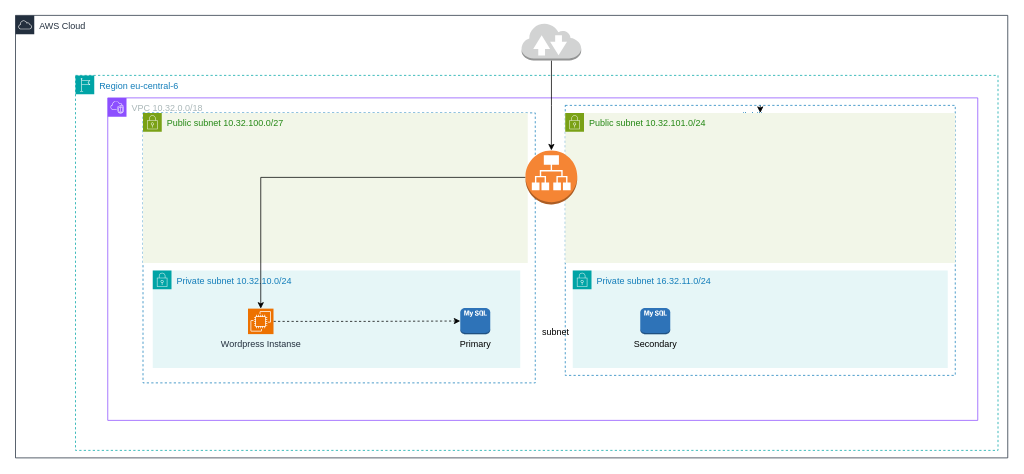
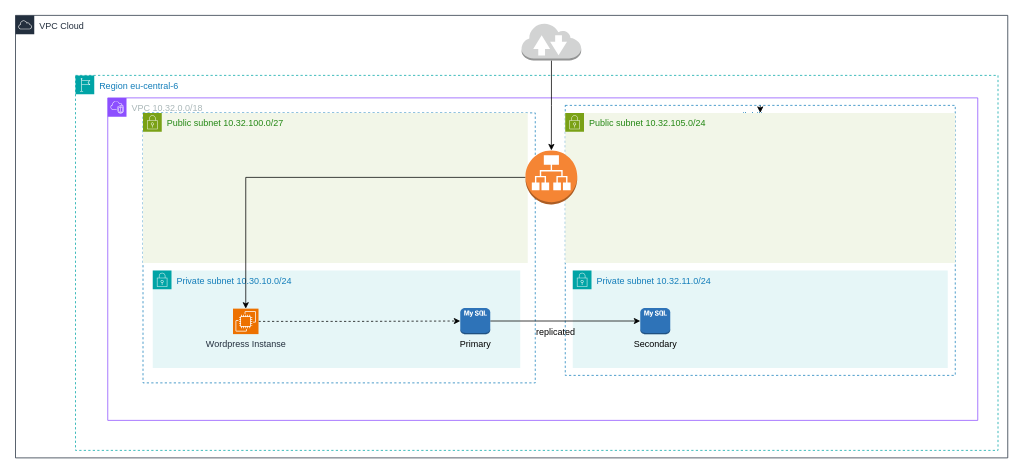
node "AWS Cloud": label "AWS Cloud" -> "VPC Cloud"
node "Public subnet 10.32.101.0/24": label "Public subnet 10.32.101.0/24" -> "Public subnet 10.32.105.0/24"
node "Private subnet 10.32.10.0/24": label "Private subnet 10.32.10.0/24" -> "Private subnet 10.30.10.0/24"
node "Private subnet 16.32.11.0/24": label "Private subnet 16.32.11.0/24" -> "Private subnet 10.32.11.0/24"
node "Wordpress Instanse": moved (261, 321) -> (246, 321)
edge "Primary" -> "Secondary": added
node "subnet": label "subnet" -> "replicated"
